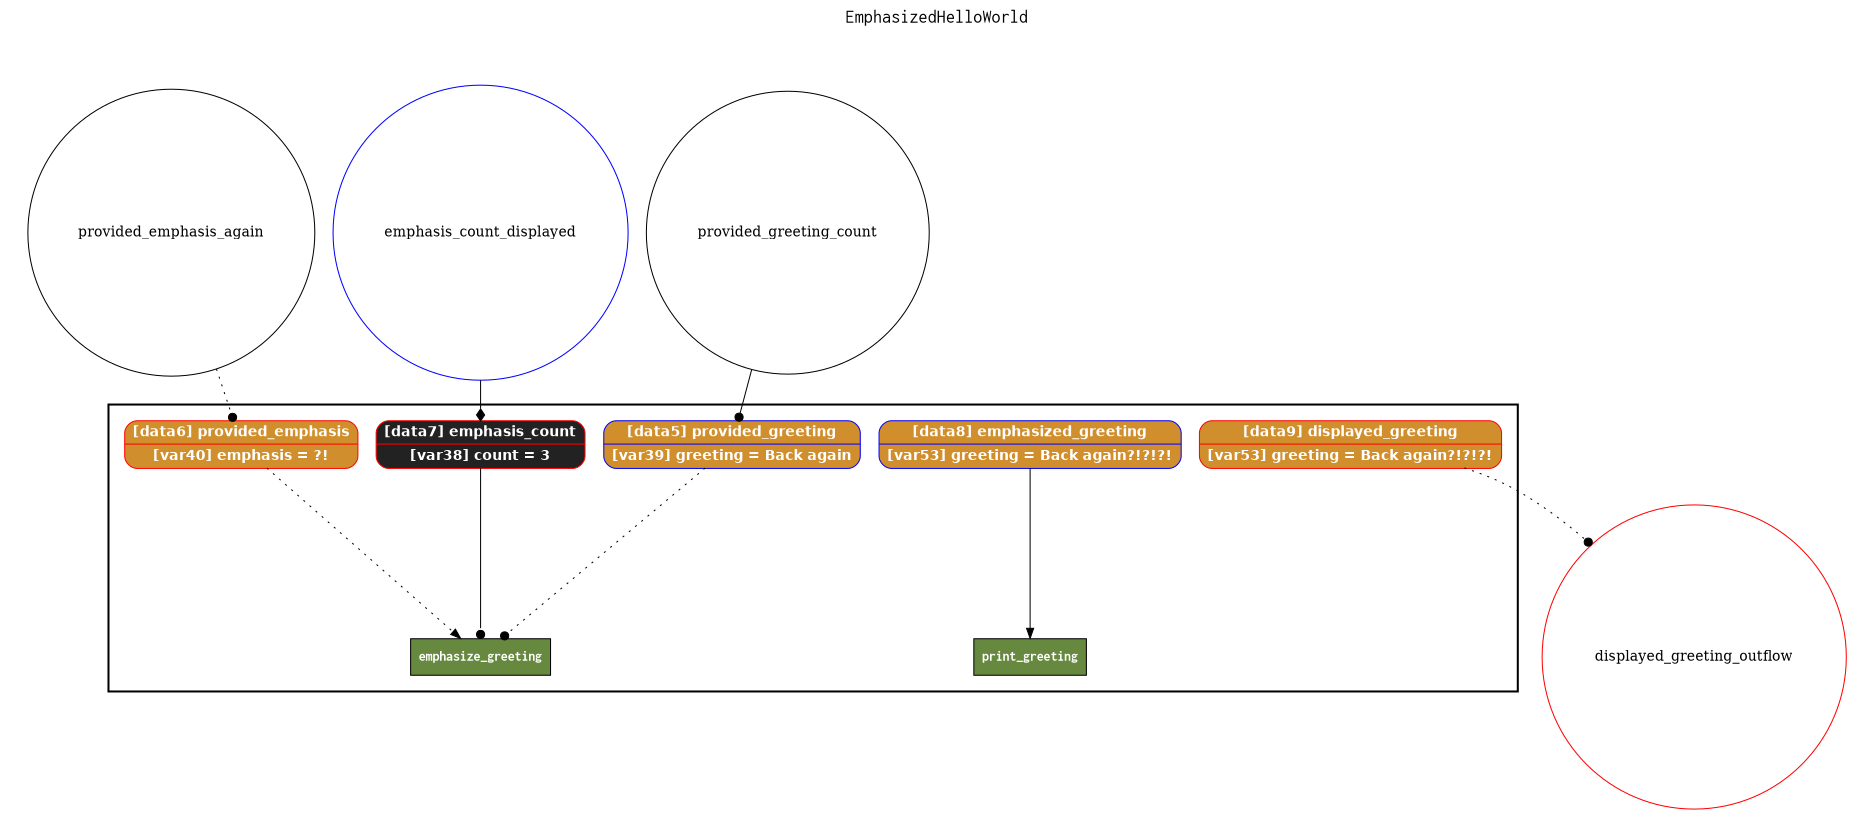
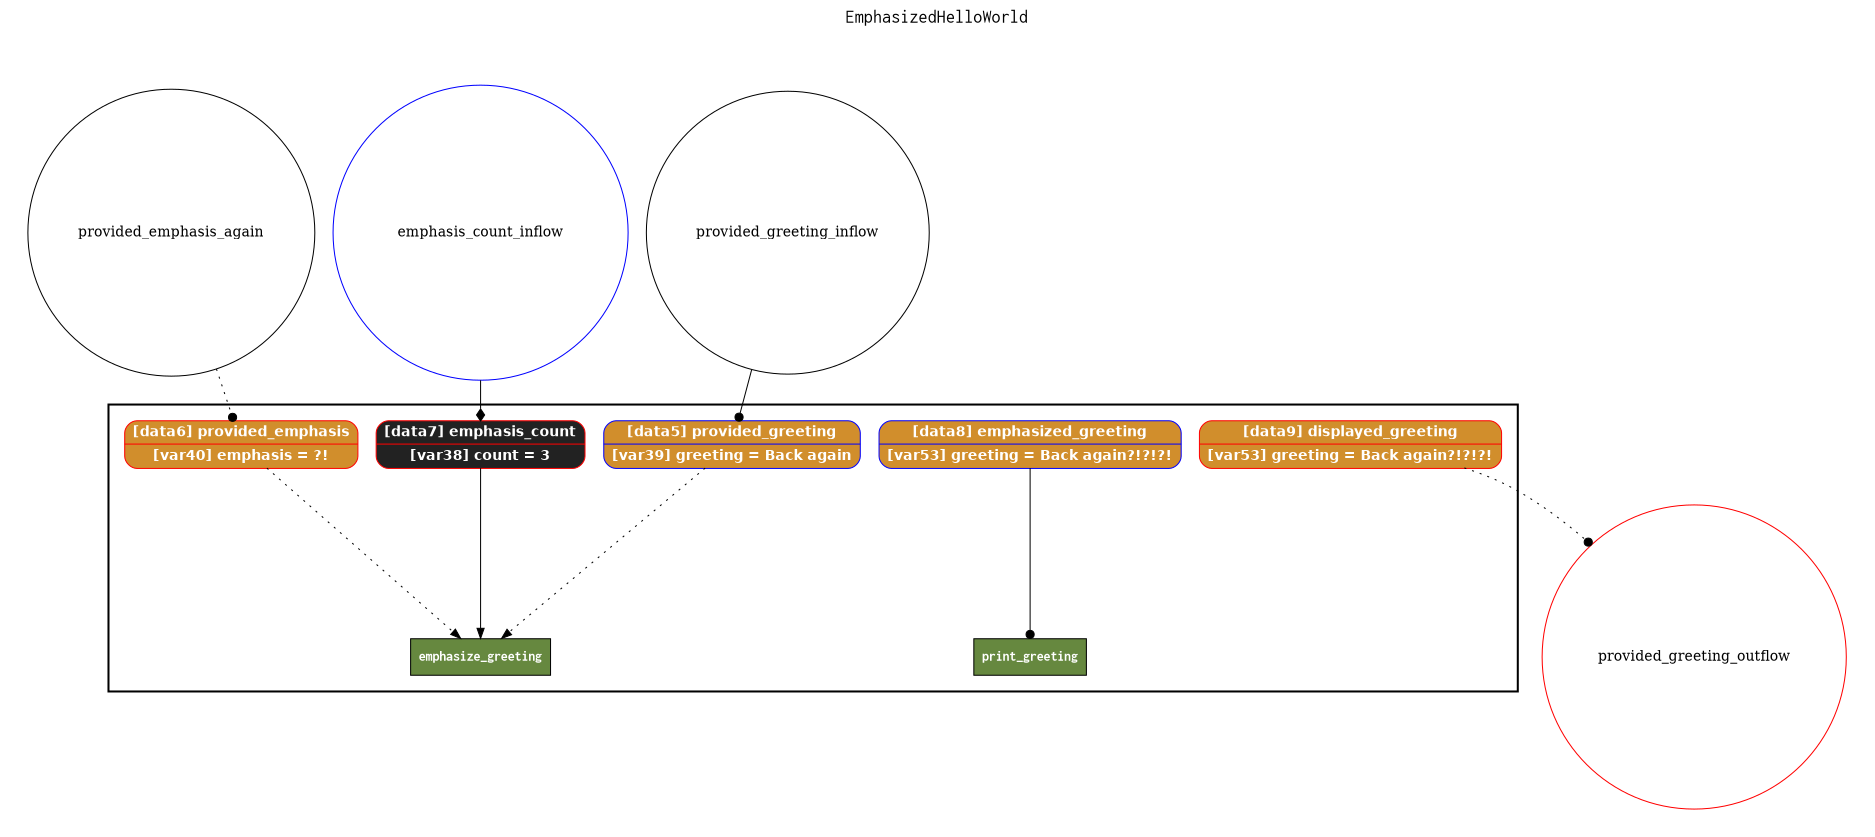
node "emphasis_count_displayed": label "emphasis_count_displayed" -> "emphasis_count_inflow"
node "provided_greeting_count": label "provided_greeting_count" -> "provided_greeting_inflow"
edge "[data7] emphasis_count" -> "emphasize_greeting": arrowhead dot -> normal
edge "[data8] emphasized_greeting" -> "print_greeting": arrowhead normal -> dot
edge "[data5] provided_greeting" -> "emphasize_greeting": arrowhead dot -> normal
node "displayed_greeting_outflow": label "displayed_greeting_outflow" -> "provided_greeting_outflow"
